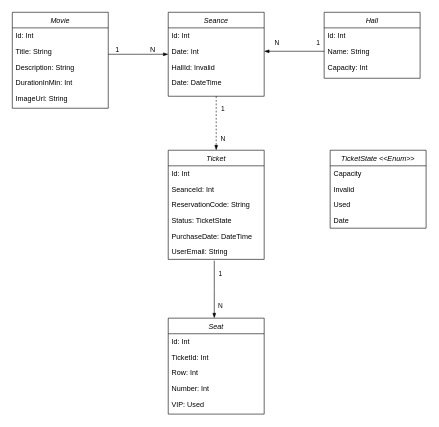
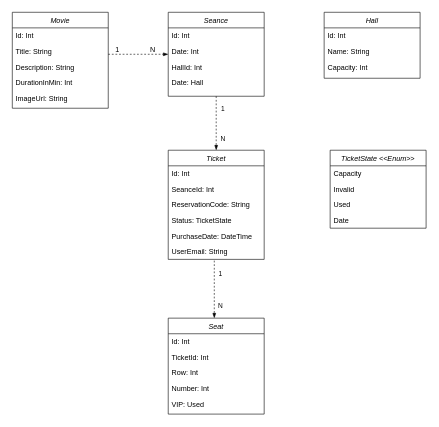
edge "Name: String" -> "Date: Int": removed, labels "1", "N"
edge "Movie" -> "Seance": style solid -> dashed
node "HallId: Invalid": label "HallId: Invalid" -> "HallId: Int"
node "Date: DateTime": label "Date: DateTime" -> "Date: Hall"
edge "UserEmail: String" -> "Seat": style solid -> dashed
